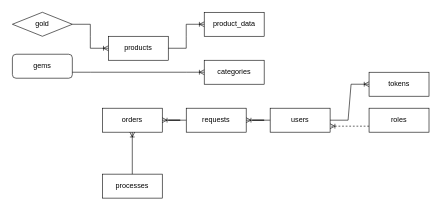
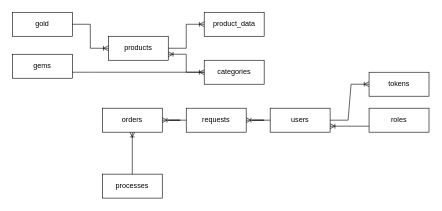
node "gold": shape diamond -> rectangle
edge "categories" -> "products": added
node "gems": shape rounded rectangle -> rectangle
edge "roles" -> "users": style dashed -> solid
